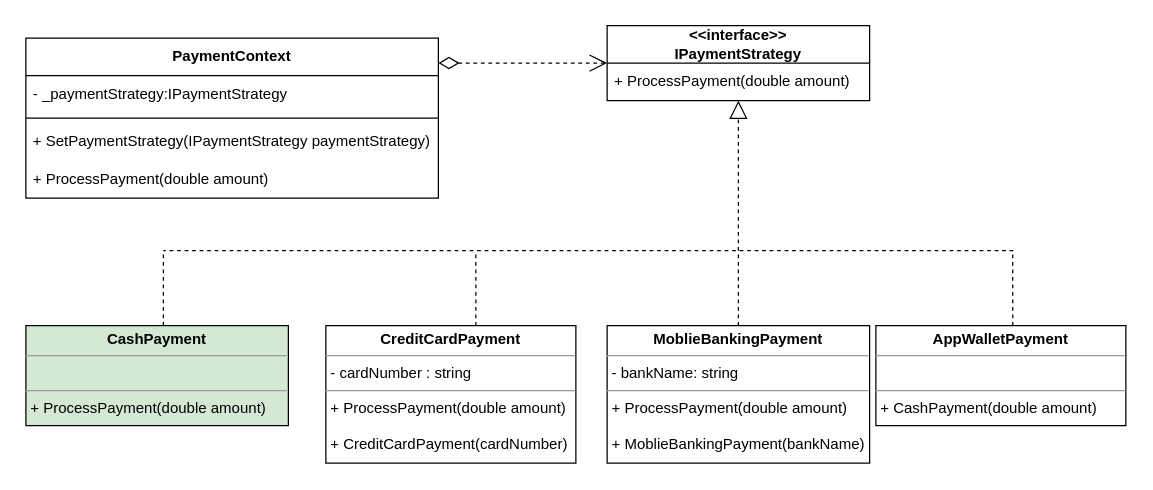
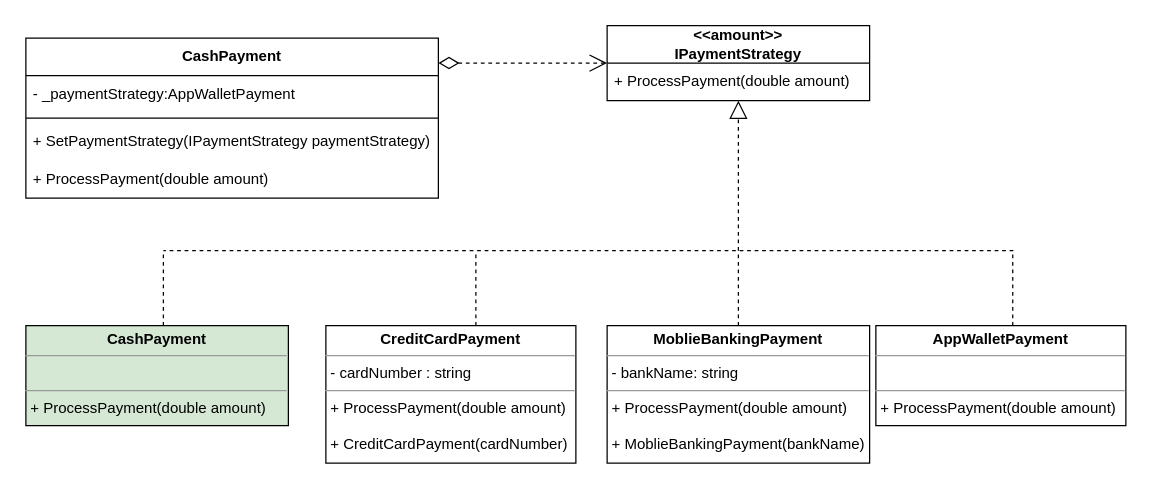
node "<<interface>> IPaymentStrategy": label "<<interface>> IPaymentStrategy" -> "<<amount>> IPaymentStrategy"
node "PaymentContext": label "PaymentContext" -> "CashPayment"
node "- _paymentStrategy:IPaymentStrategy": label "- _paymentStrategy:IPaymentStrategy" -> "- _paymentStrategy:AppWalletPayment"
node "AppWalletPayment + CashPayment(double amount)": label "AppWalletPayment + CashPayment(double amount)" -> "AppWalletPayment + ProcessPayment(double amount)"
